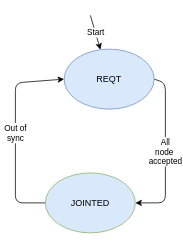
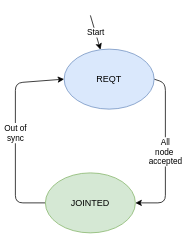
node "JOINTED": fillcolor #dae8fc -> #d5e8d4
